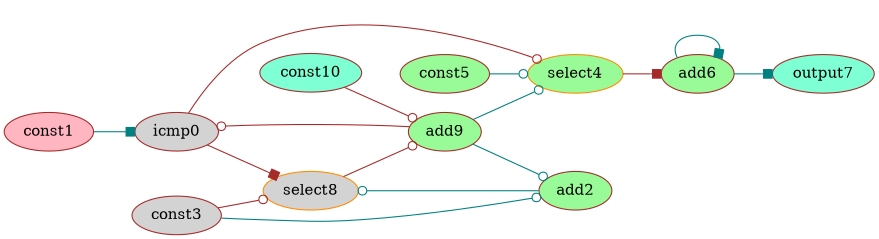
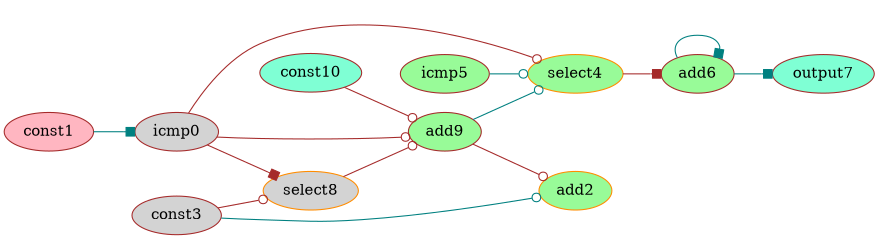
node "const5": label "const5" -> "icmp5"
edge "add9" -> "icmp0": reversed
edge "add9" -> "add2": color teal -> brown
edge "add2" -> "select8": removed
node "add2": color brown -> darkorange
